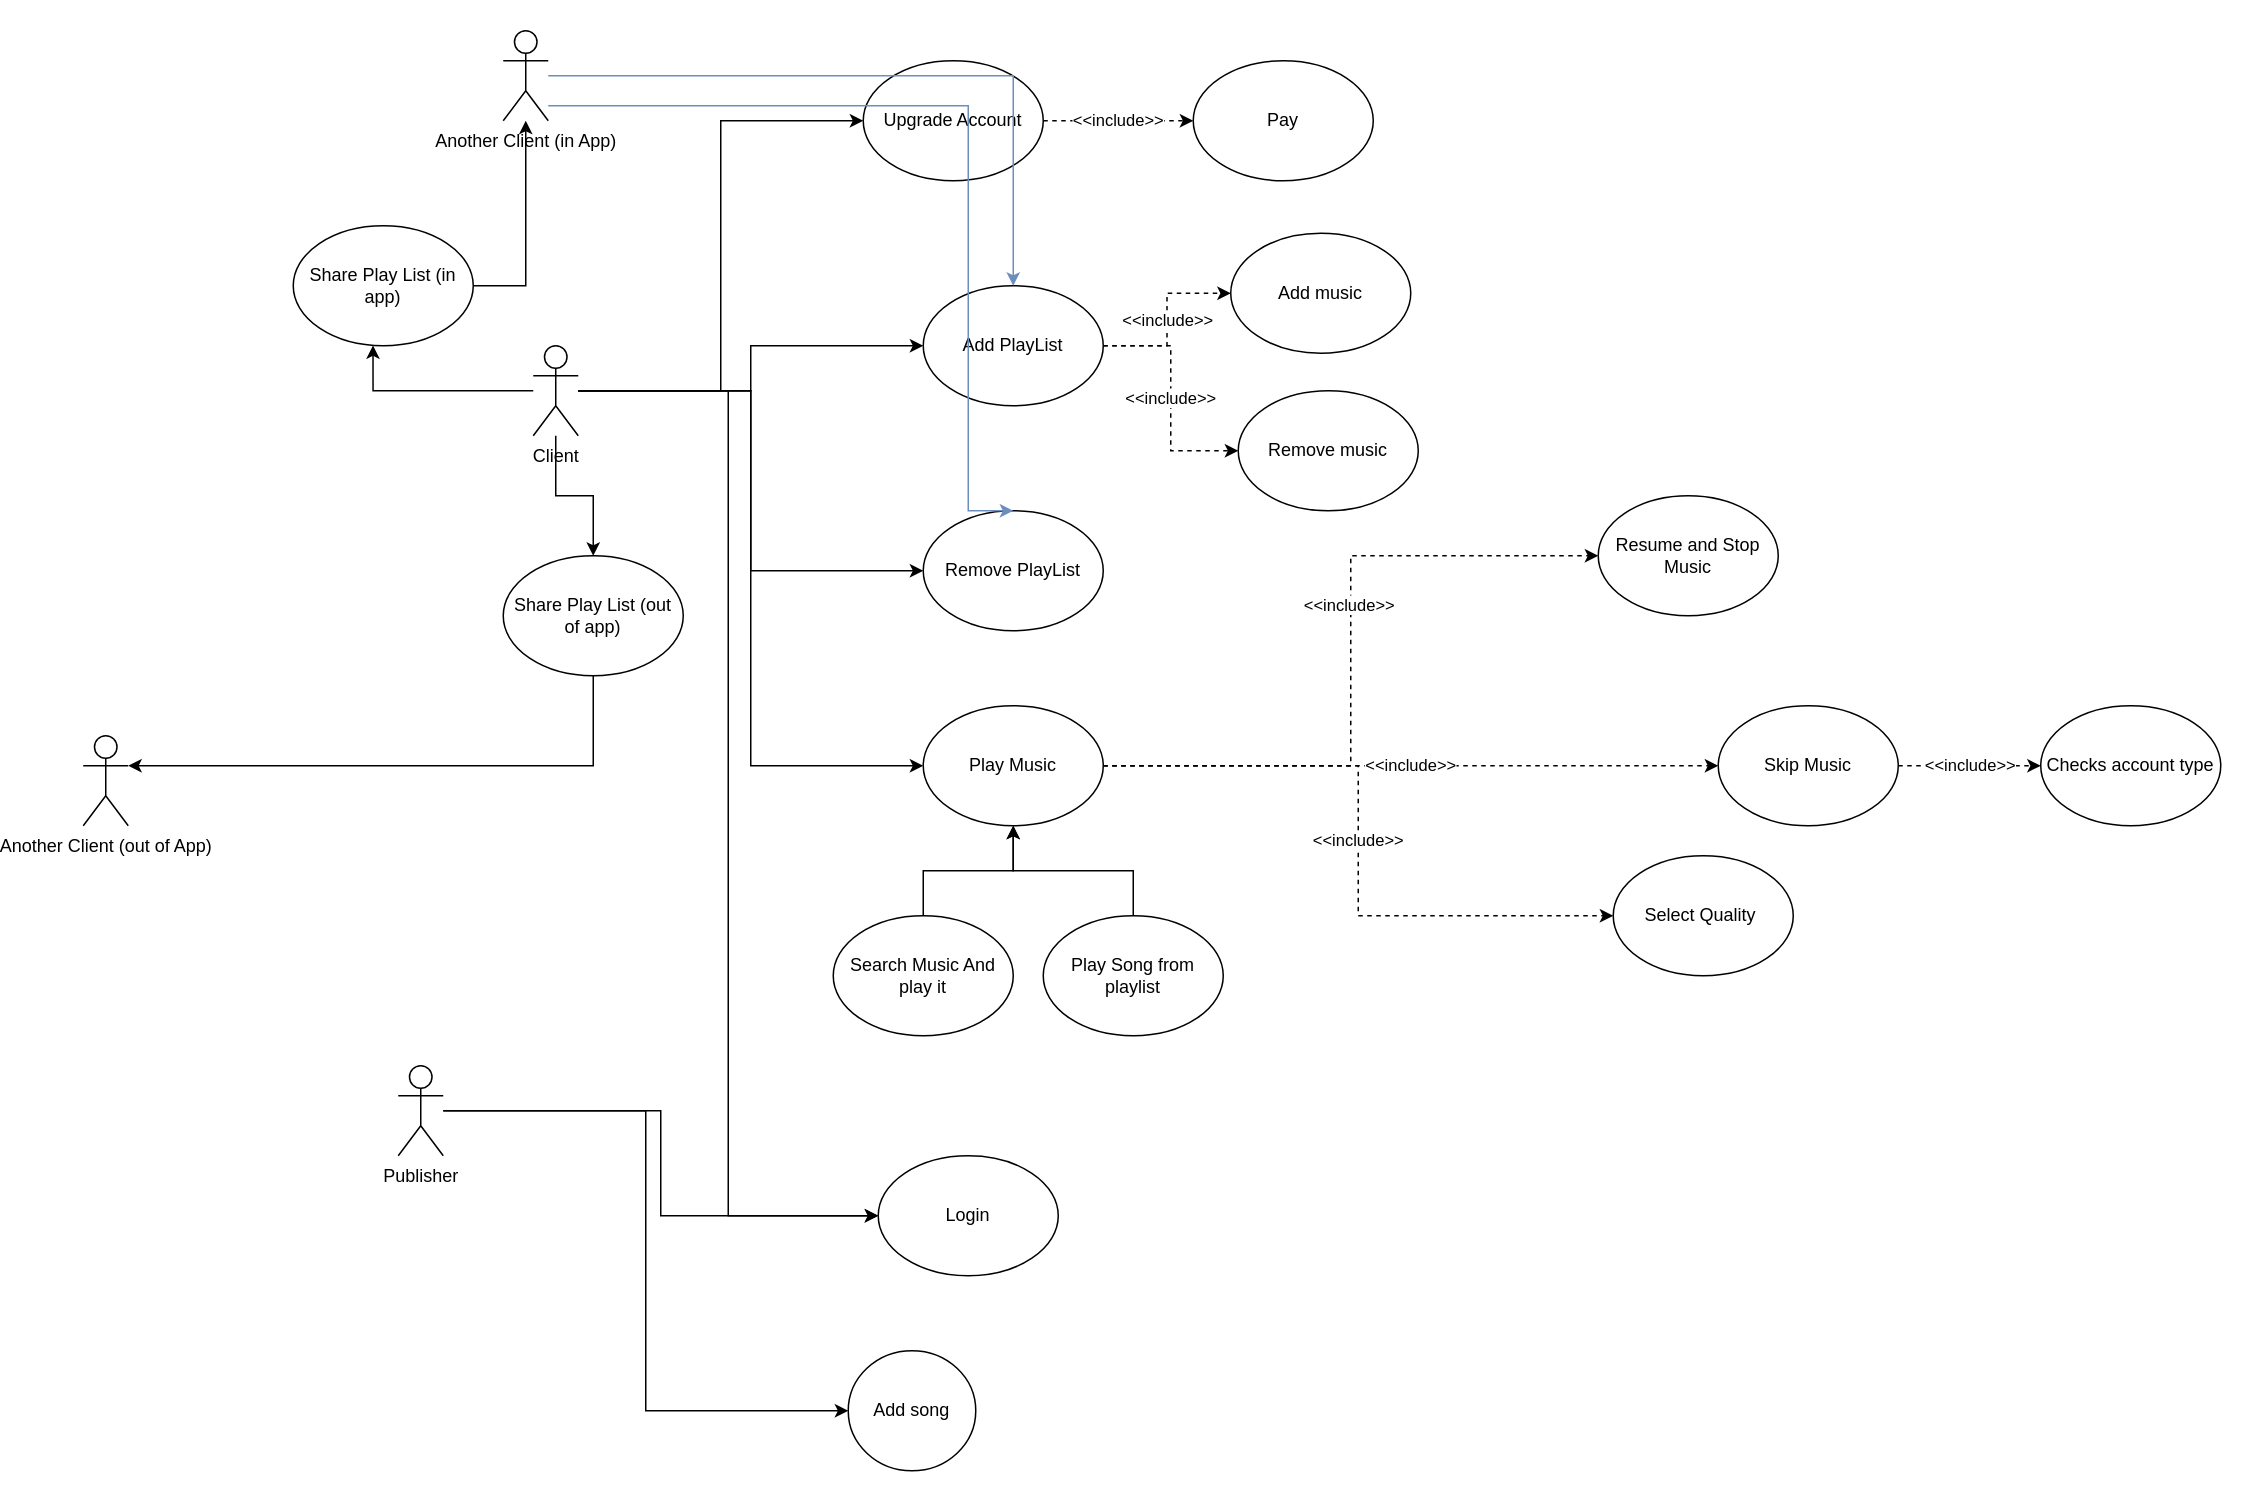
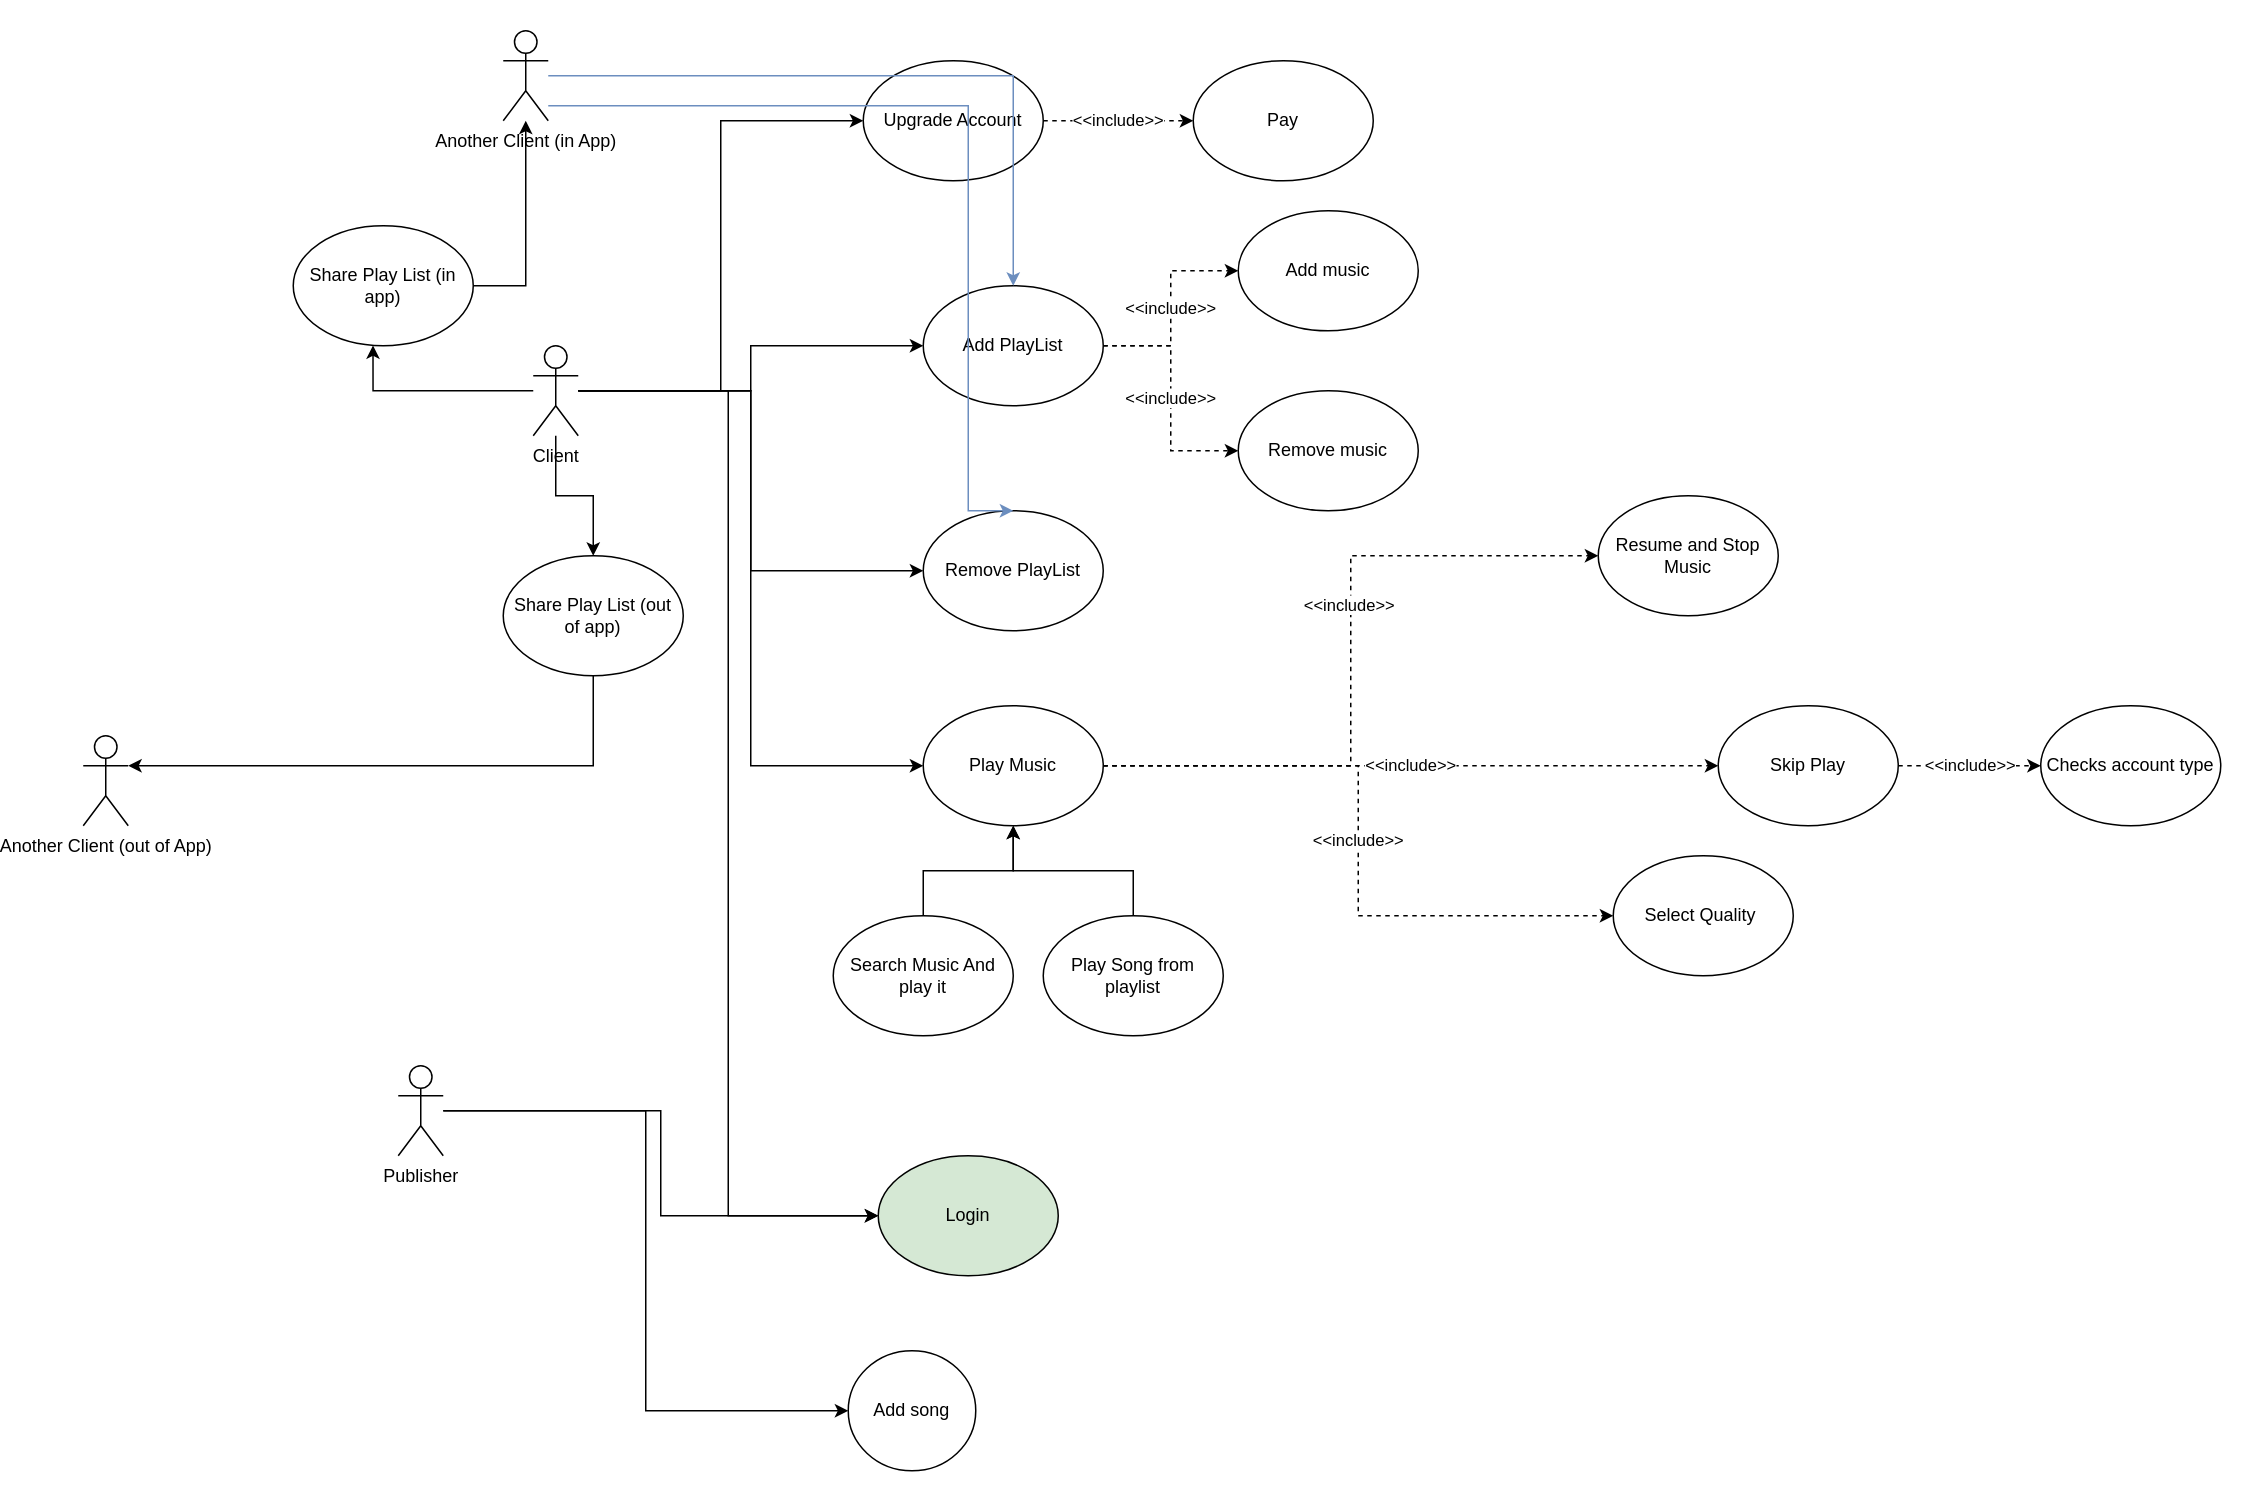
node "Add music": moved (1321, 293) -> (1328, 271)
node "Skip Music": label "Skip Music" -> "Skip Play"
node "Login": fillcolor #ffffff -> #d5e8d4
